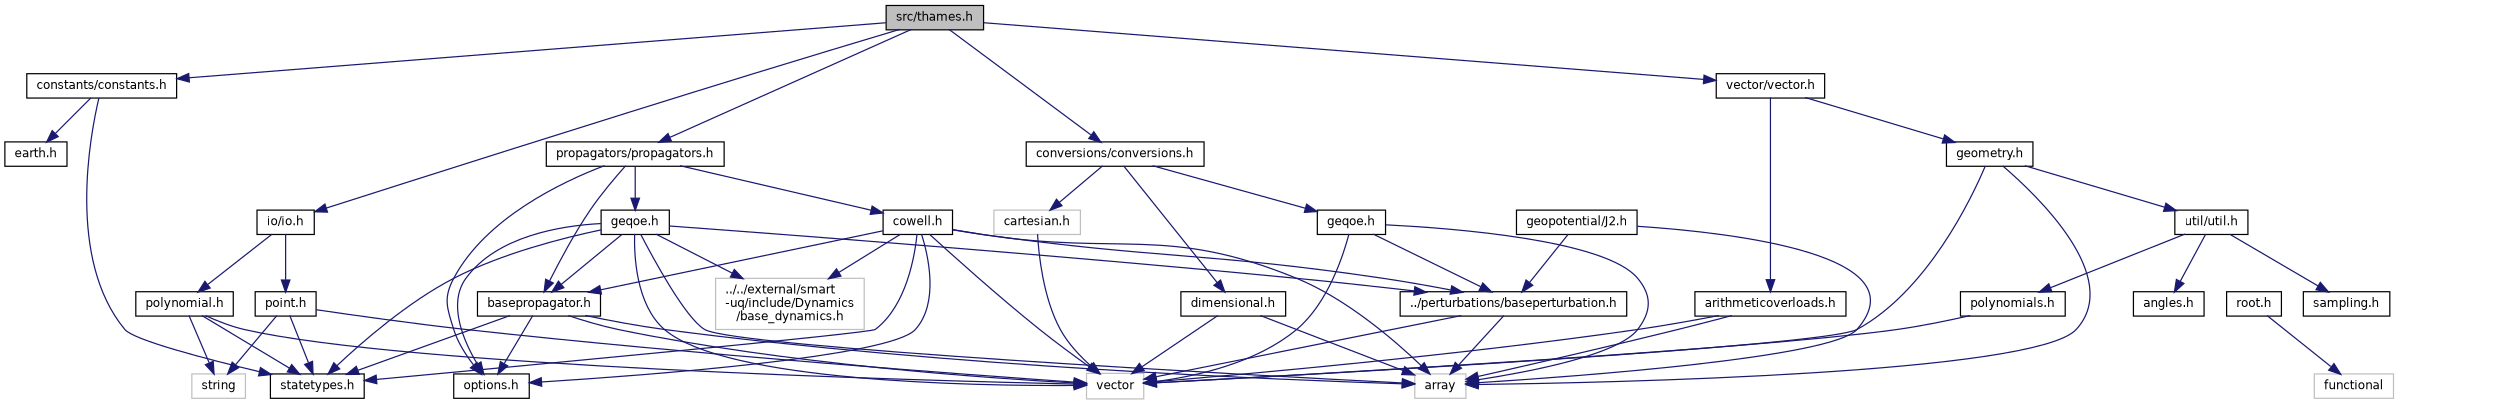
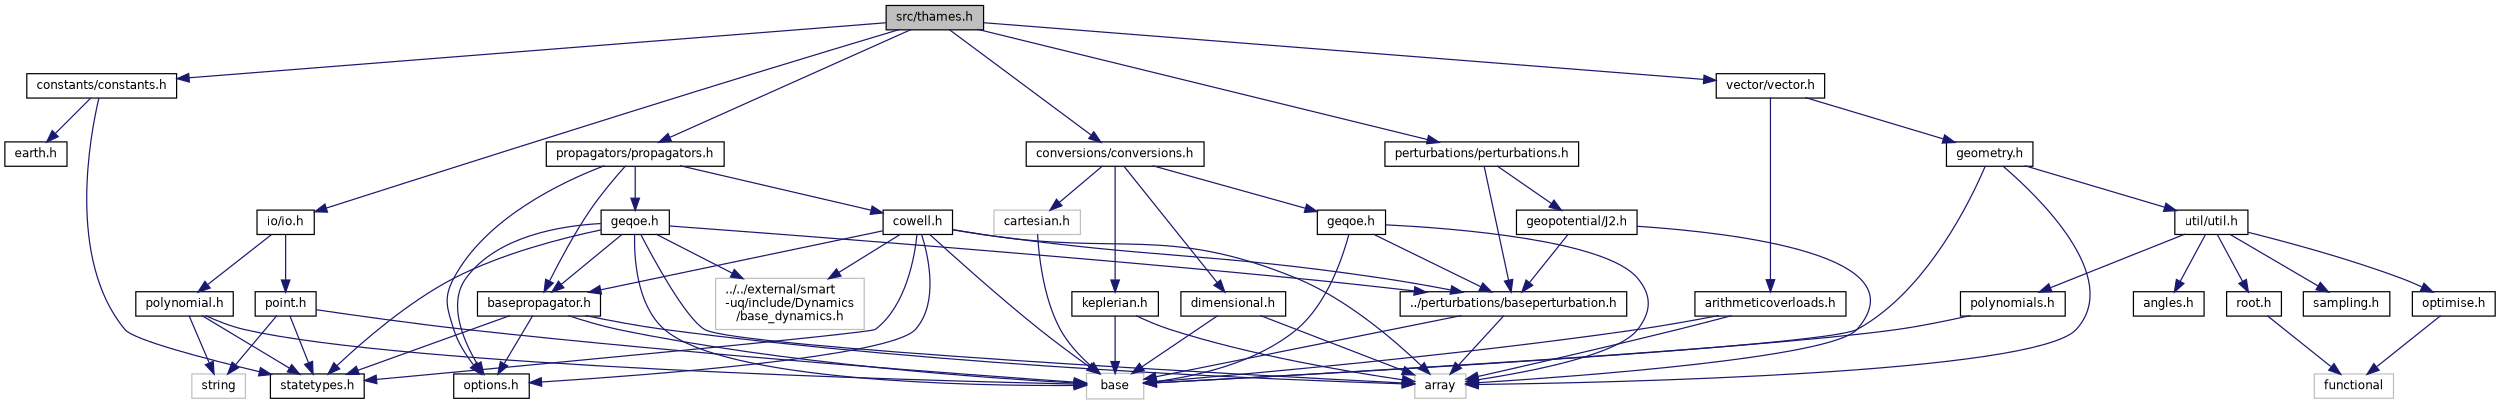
node "perturbations/perturbations.h": added
edge "util/util.h" -> "root.h": added
node "keplerian.h": added
node "optimise.h": added
node "vector": label "vector" -> "base"
